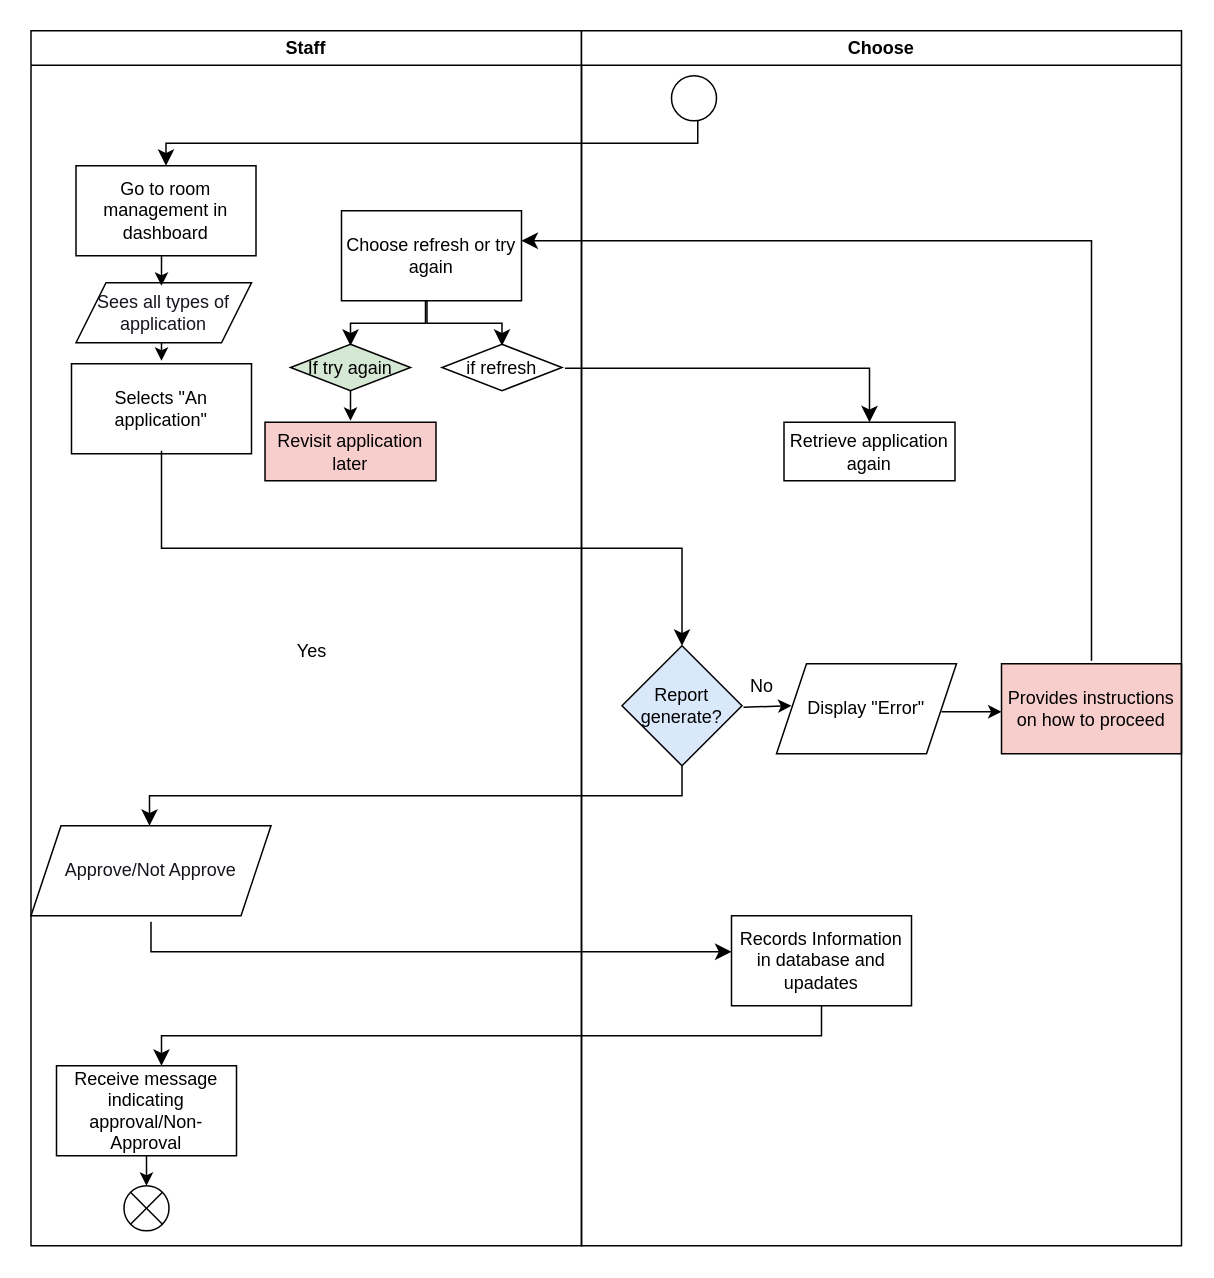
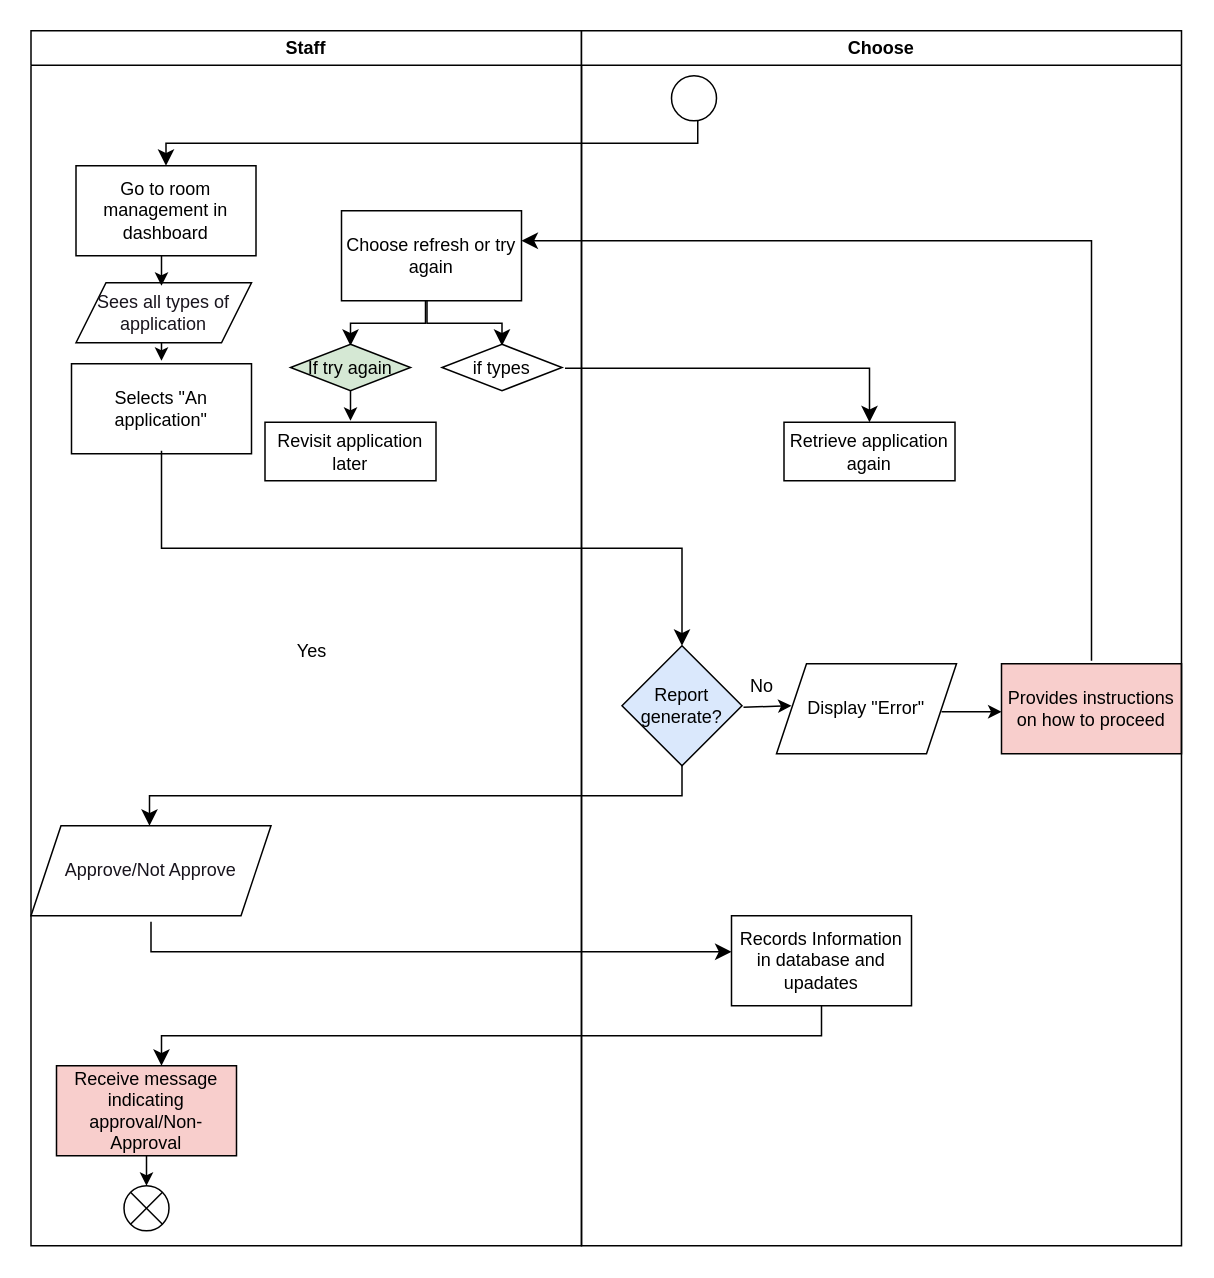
node "if refresh": label "if refresh" -> "if types"
node "Revisit application later": fillcolor #f8cecc -> #ffffff
node "Receive message indicating approval/Non-Approval": fillcolor #ffffff -> #f8cecc
